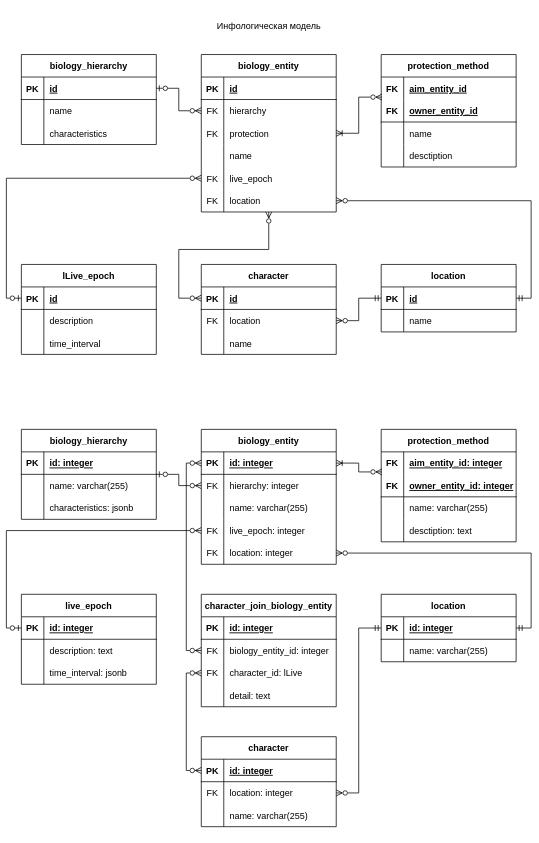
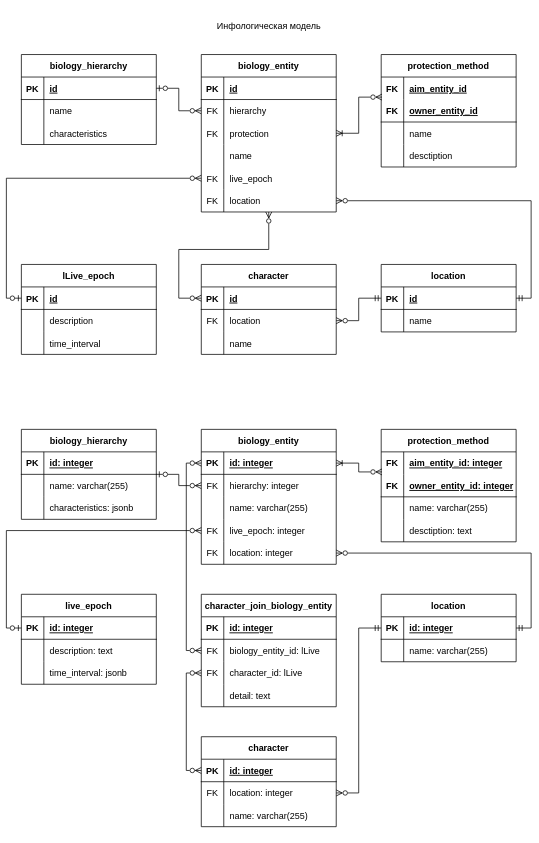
node "biology_entity_id: integer": label "biology_entity_id: integer" -> "biology_entity_id: lLive"
